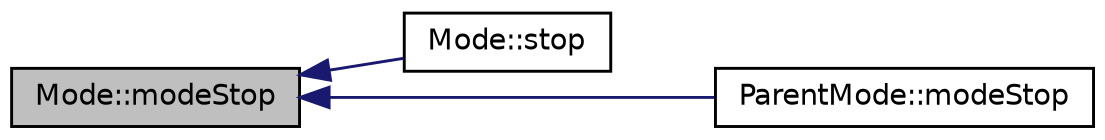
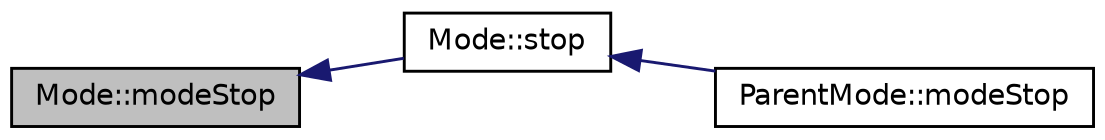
edge "ParentMode::modeStop" -> "Mode::modeStop": now "ParentMode::modeStop" -> "Mode::stop"
